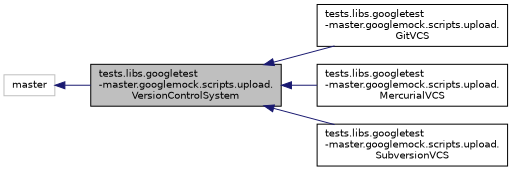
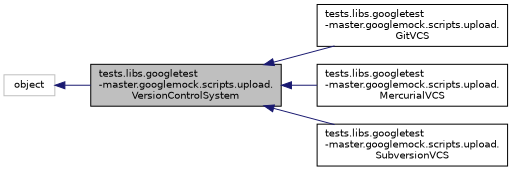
node "master": label "master" -> "object"
